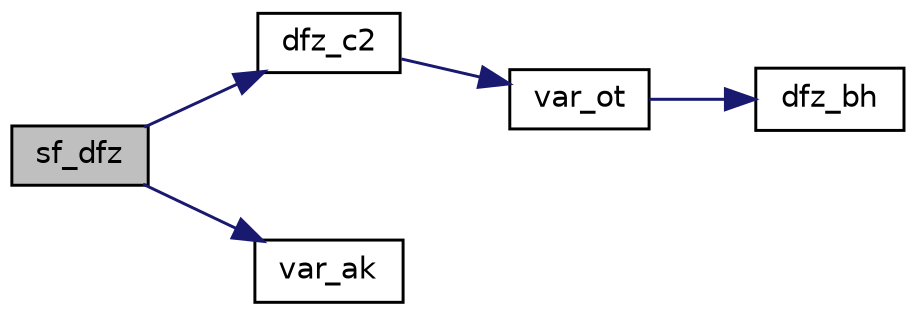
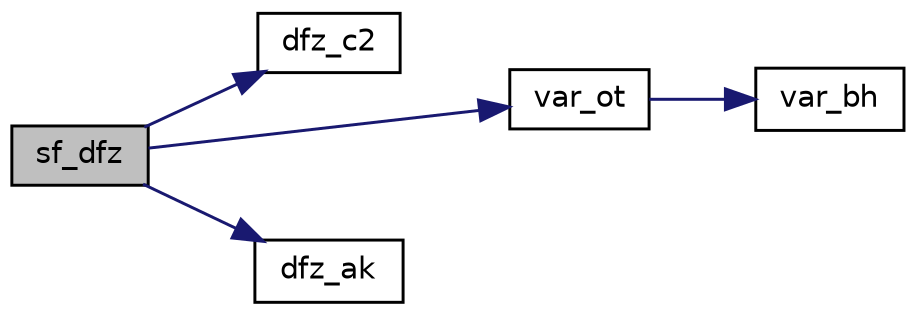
edge "dfz_c2" -> "var_ot": now "sf_dfz" -> "var_ot"
node "dfz_bh": label "dfz_bh" -> "var_bh"
node "var_ak": label "var_ak" -> "dfz_ak"
